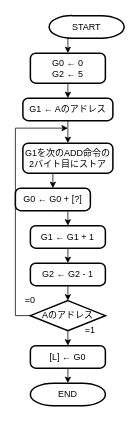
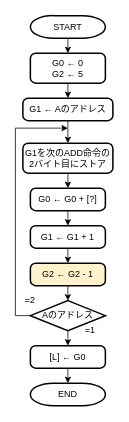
node "START": moved (87, 27) -> (68, 27)
node "G0 ← G0 + [?]": moved (53, 199) -> (68, 199)
node "G2 ← G2 - 1": fillcolor #ffffff -> #fff2cc
node "=0": label "=0" -> "=2"
